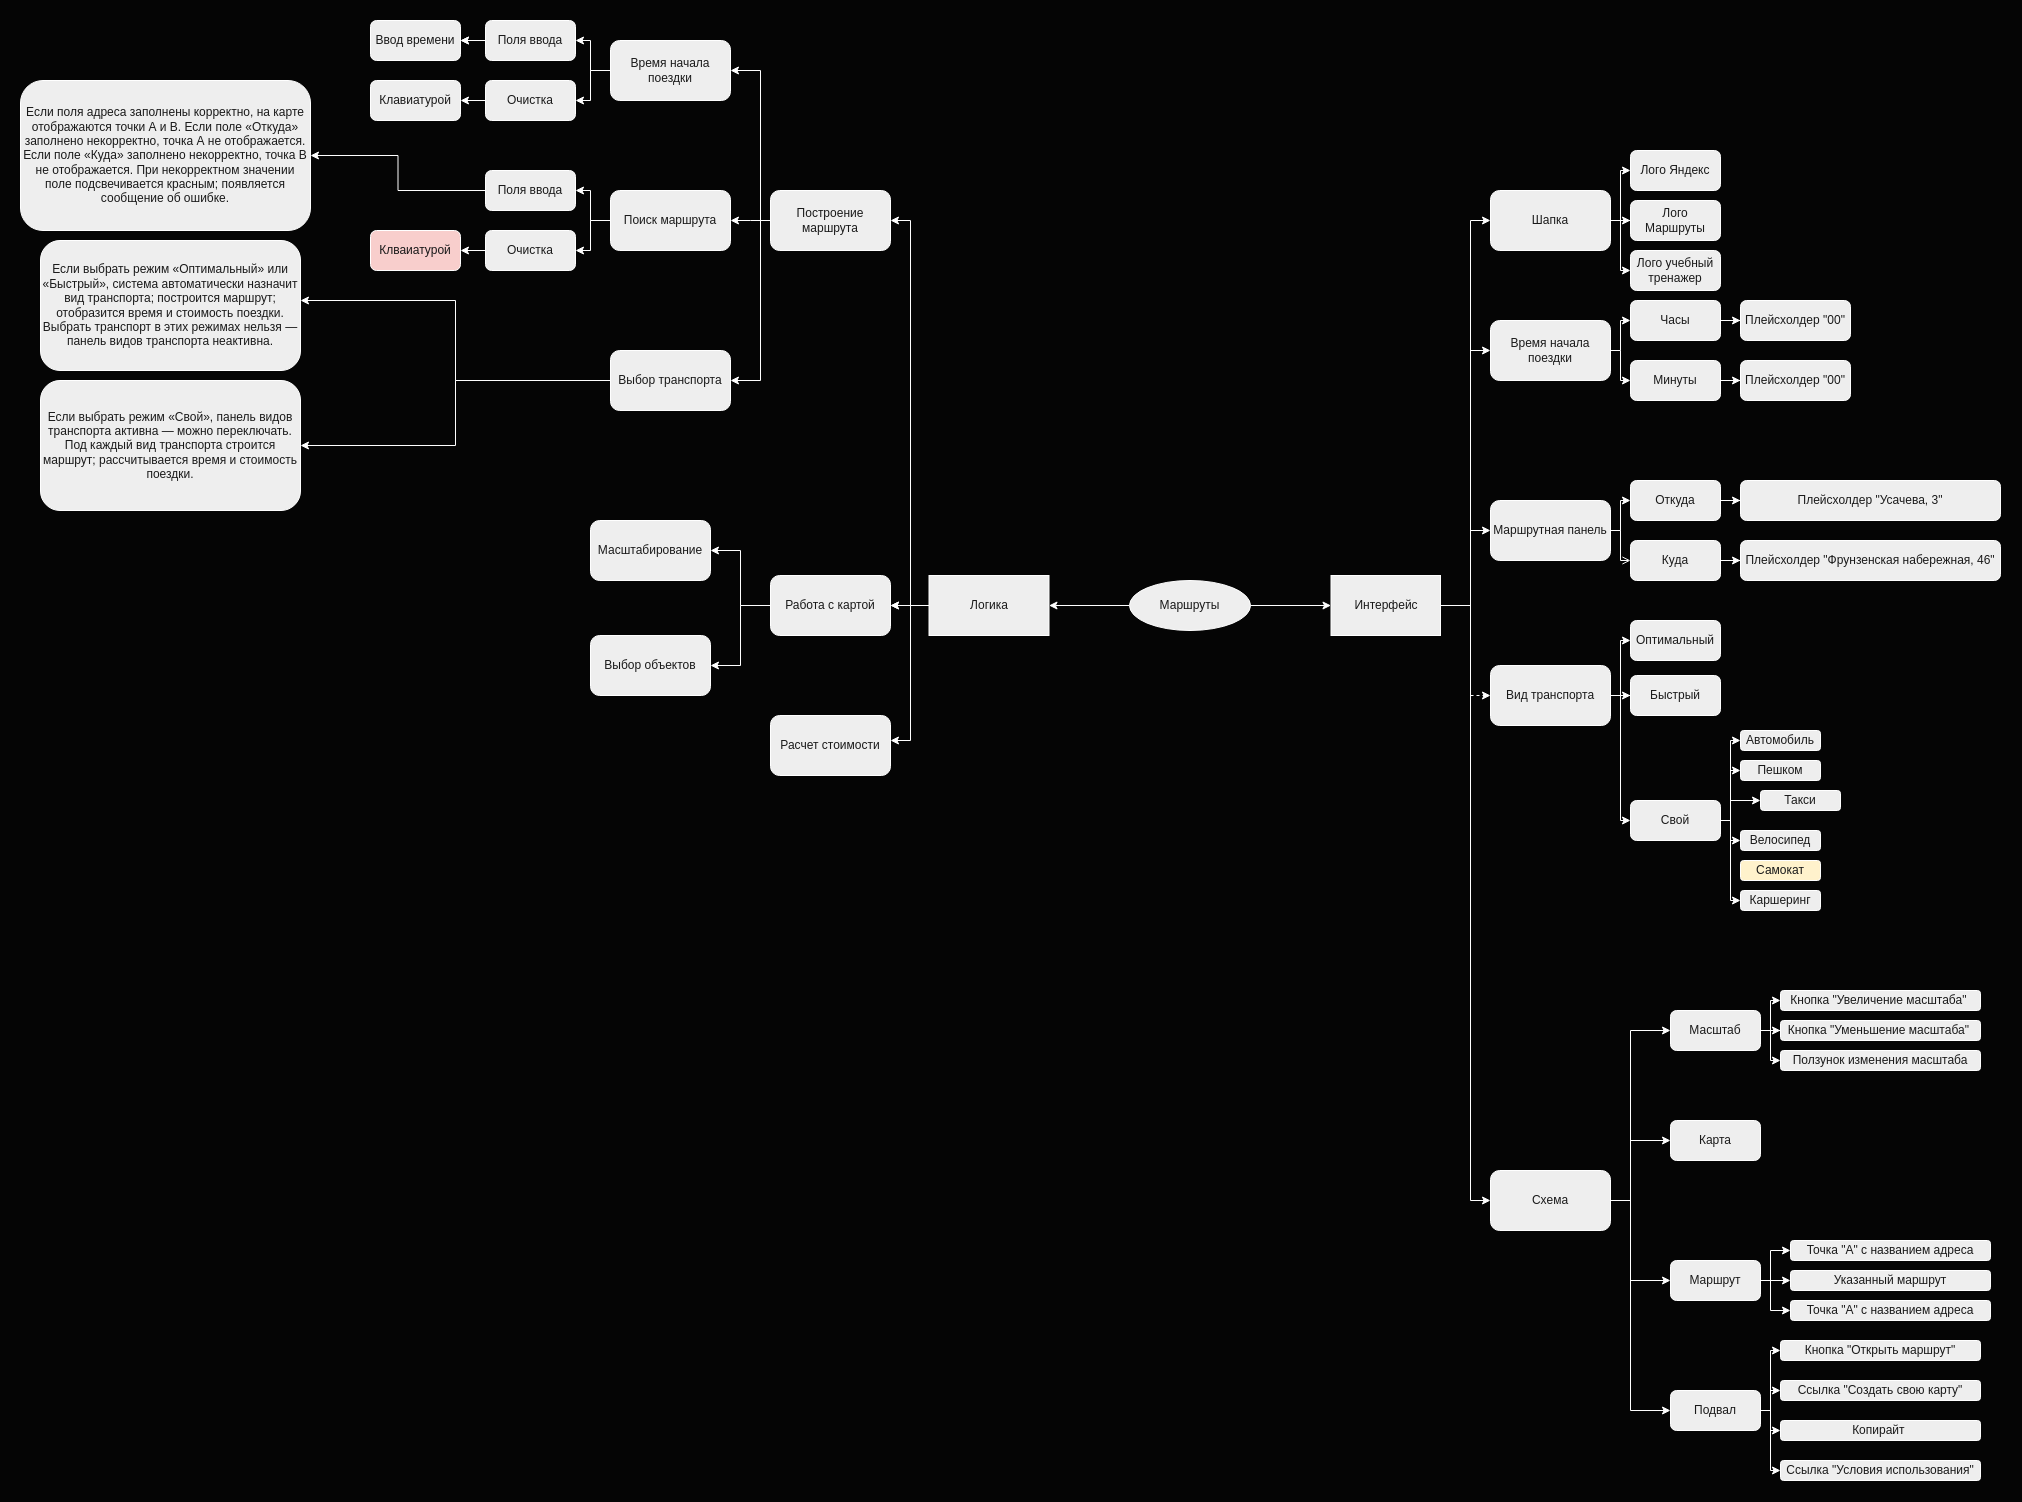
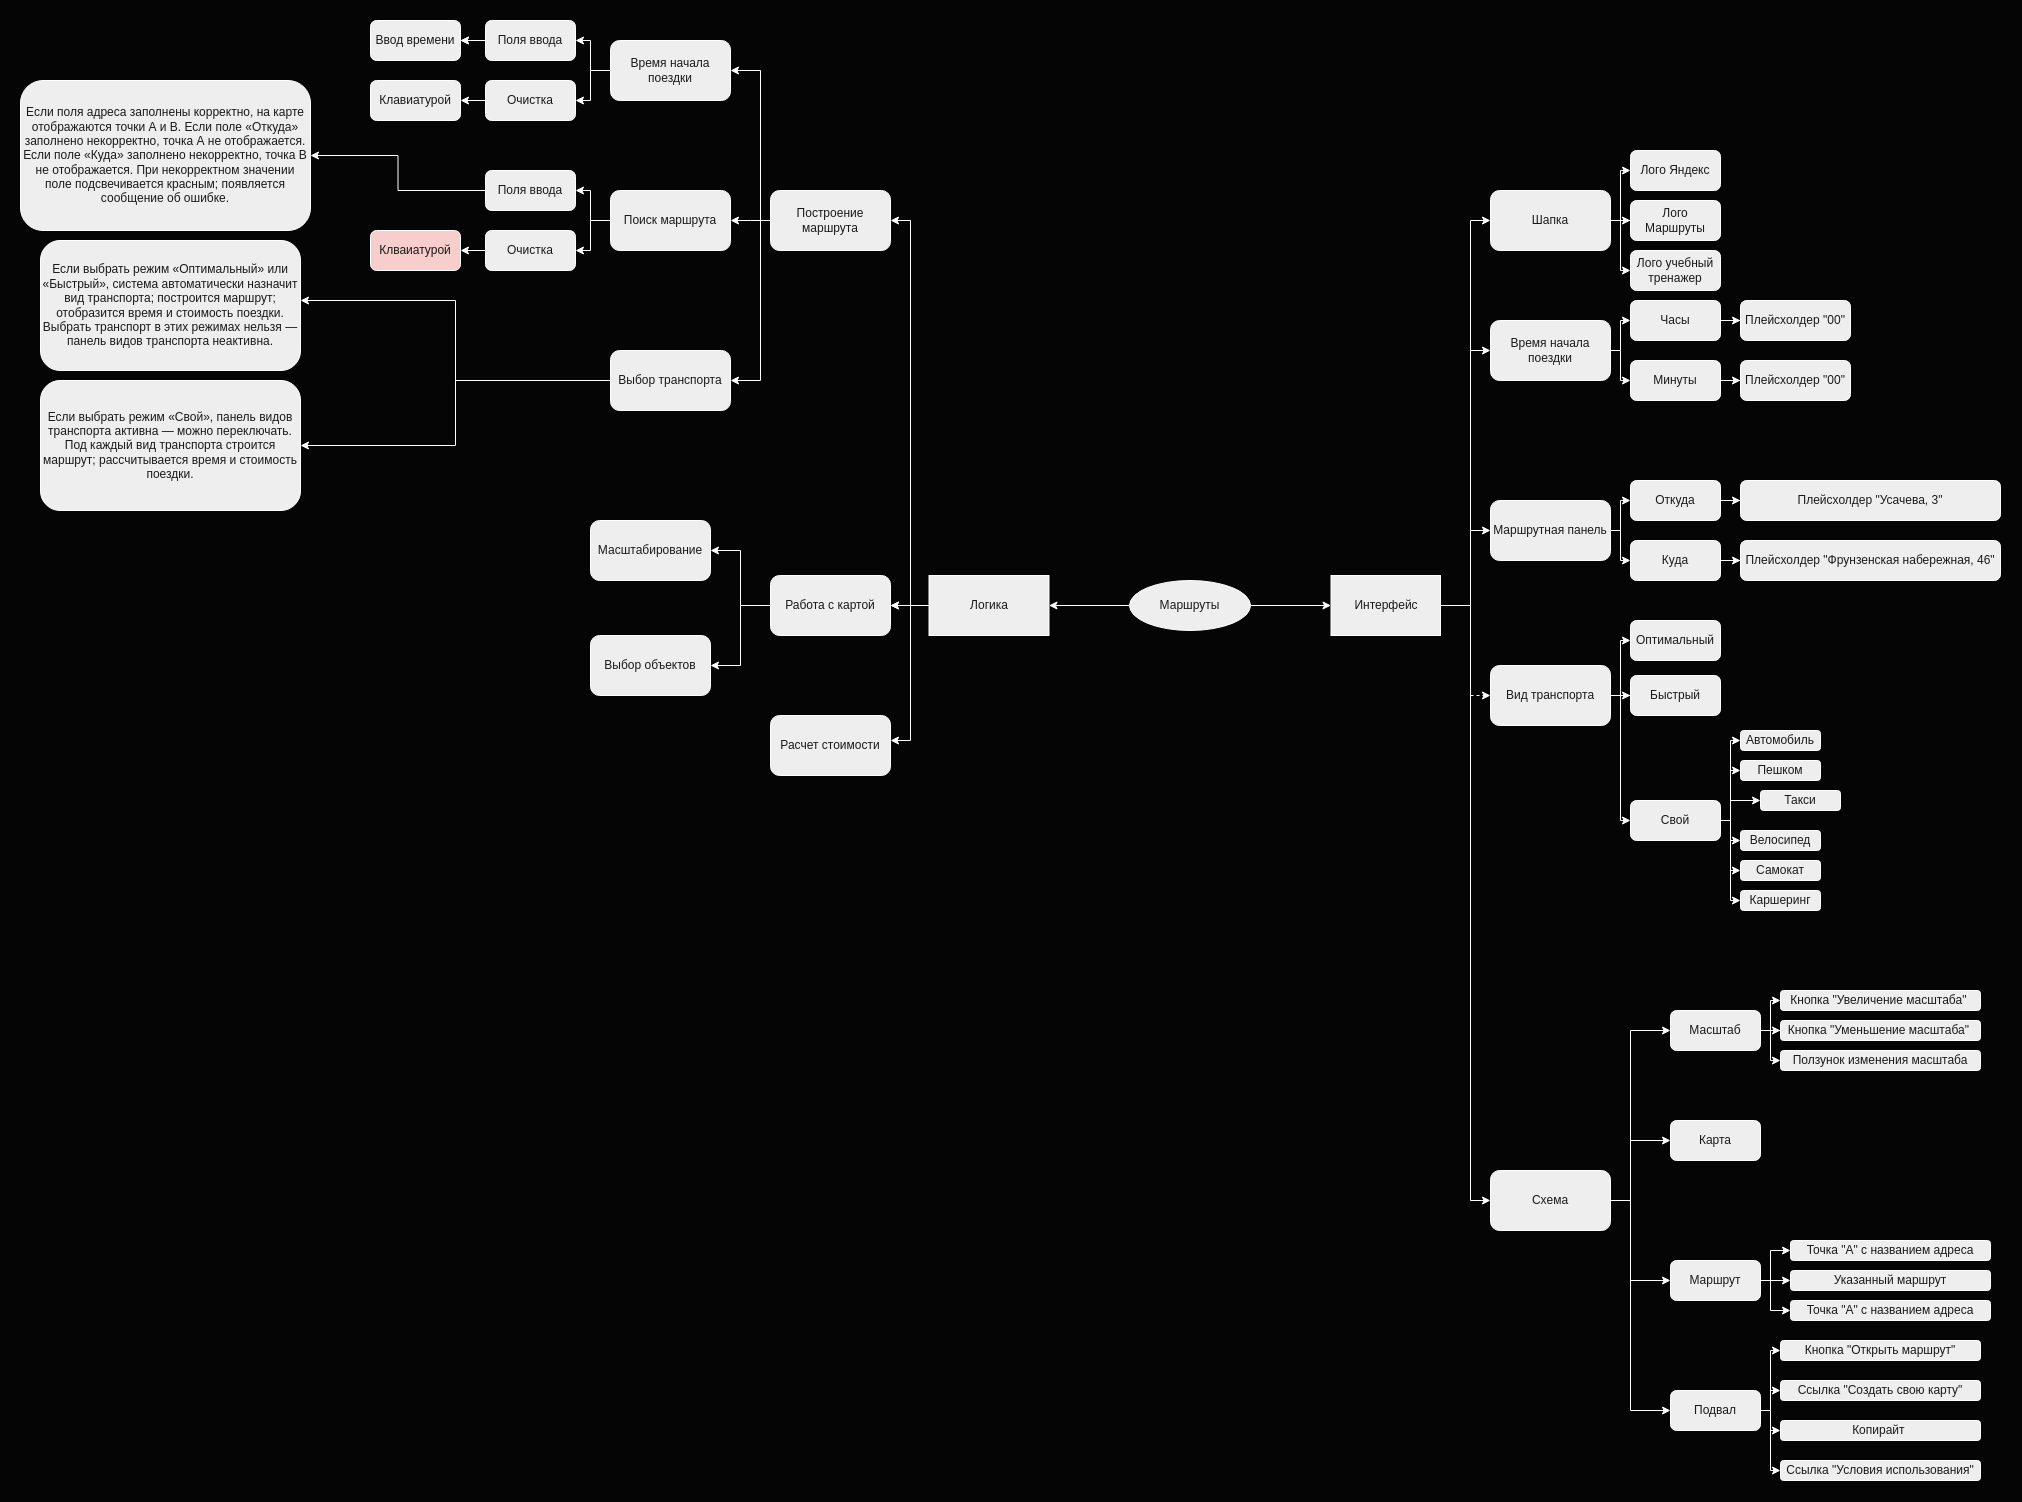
edge "Маршрутная панель" -> "Куда": arrowhead open -> classic
edge "Свой" -> "Самокат": added
node "Самокат": fillcolor #fff2cc -> #eeeeee
